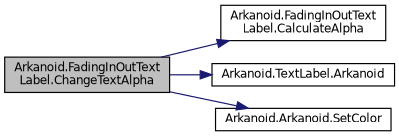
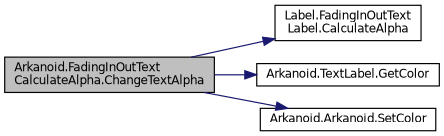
node "Arkanoid.FadingInOutText Label.CalculateAlpha": label "Arkanoid.FadingInOutText Label.CalculateAlpha" -> "Label.FadingInOutText Label.CalculateAlpha"
node "Arkanoid.FadingInOutText Label.ChangeTextAlpha": label "Arkanoid.FadingInOutText Label.ChangeTextAlpha" -> "Arkanoid.FadingInOutText CalculateAlpha.ChangeTextAlpha"
node "Arkanoid.TextLabel.Arkanoid": label "Arkanoid.TextLabel.Arkanoid" -> "Arkanoid.TextLabel.GetColor"
